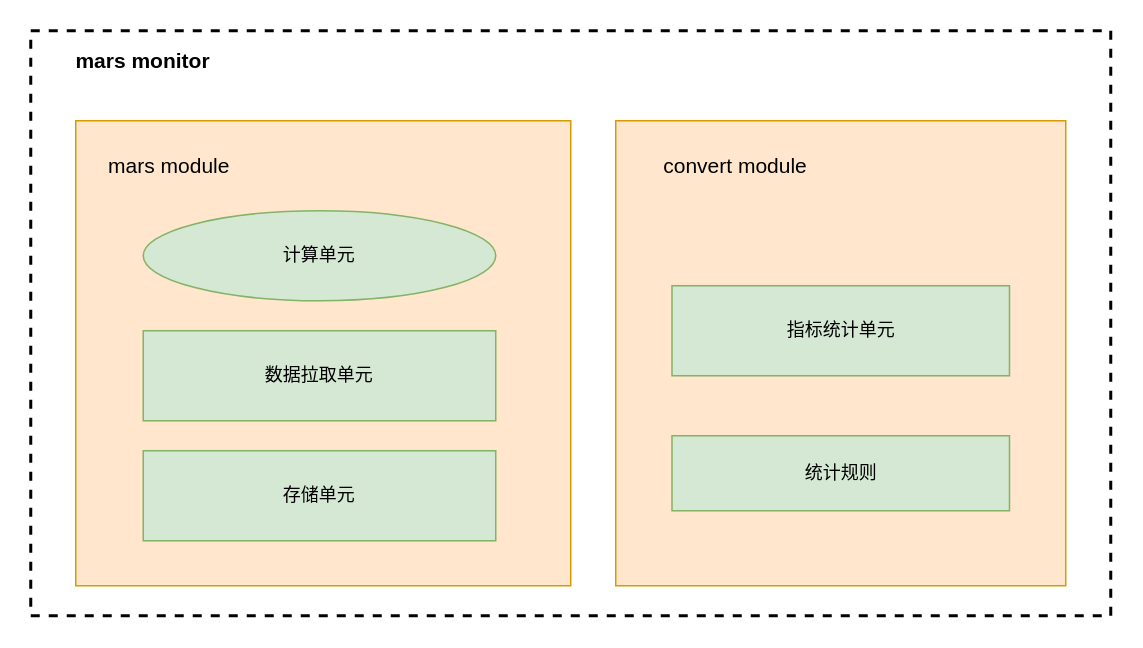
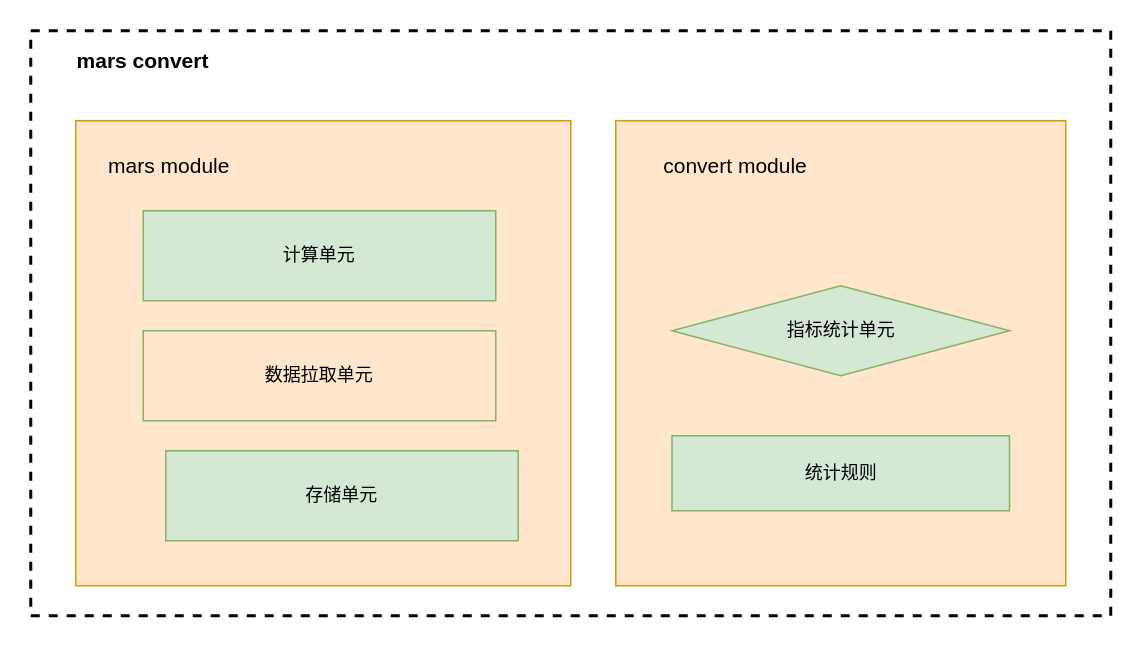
node "mars monitor": label "mars monitor" -> "mars convert"
node "计算单元": shape ellipse -> rectangle
node "指标统计单元": shape rectangle -> diamond
node "数据拉取单元": fillcolor #d5e8d4 -> #ffe6cc
node "存储单元": moved (320, 496) -> (342, 496)
